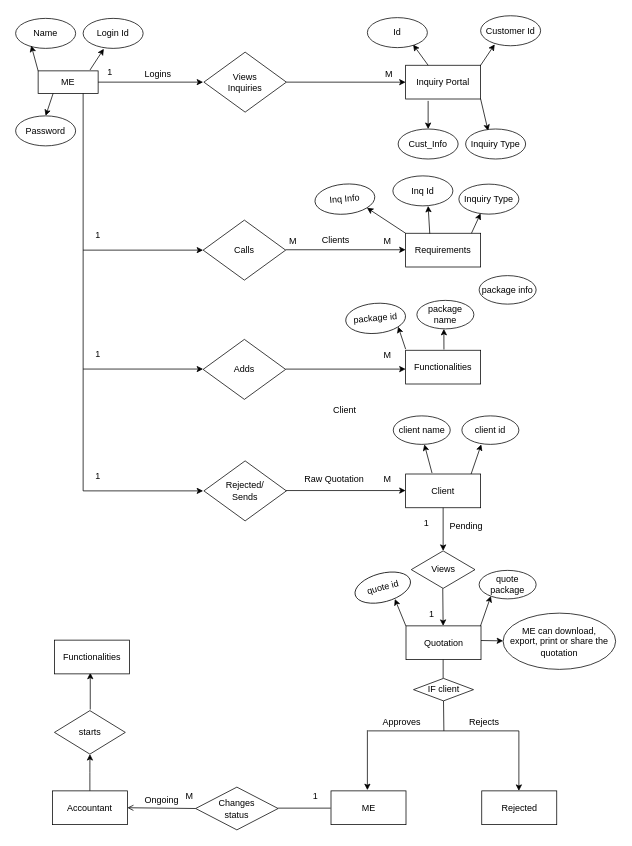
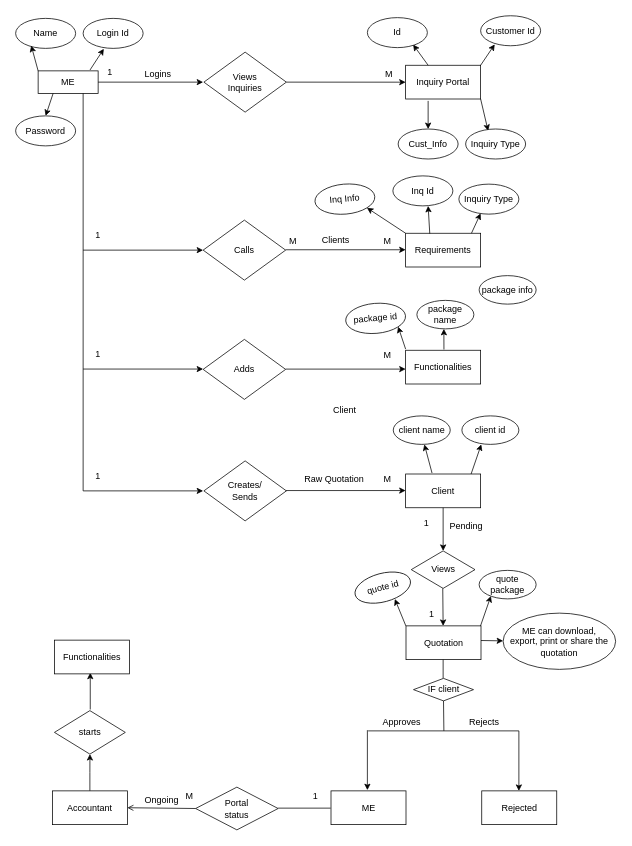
node "Rejected/Sends": label "Rejected/Sends" -> "Creates/Sends"
node "Changes status": label "Changes status" -> "Portal status"
